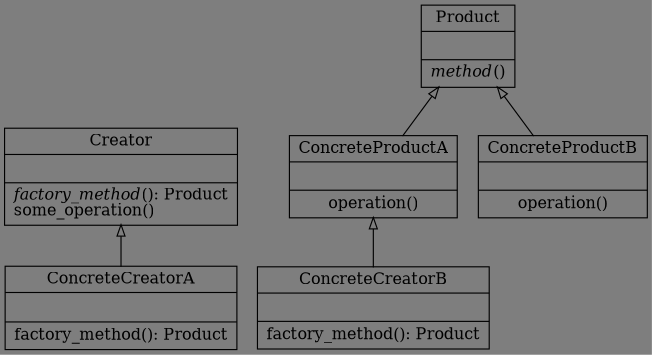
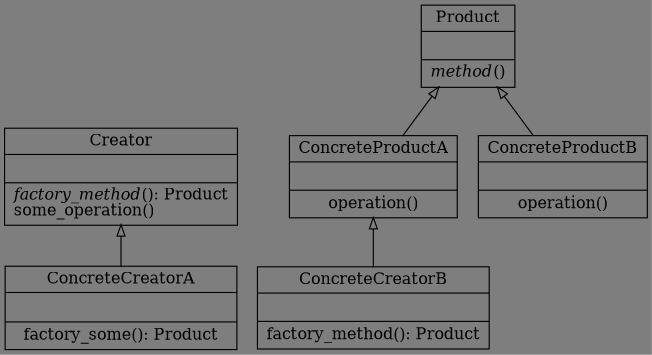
node "ConcreteCreatorA": text "factory_method(): Product" -> "factory_some(): Product"
